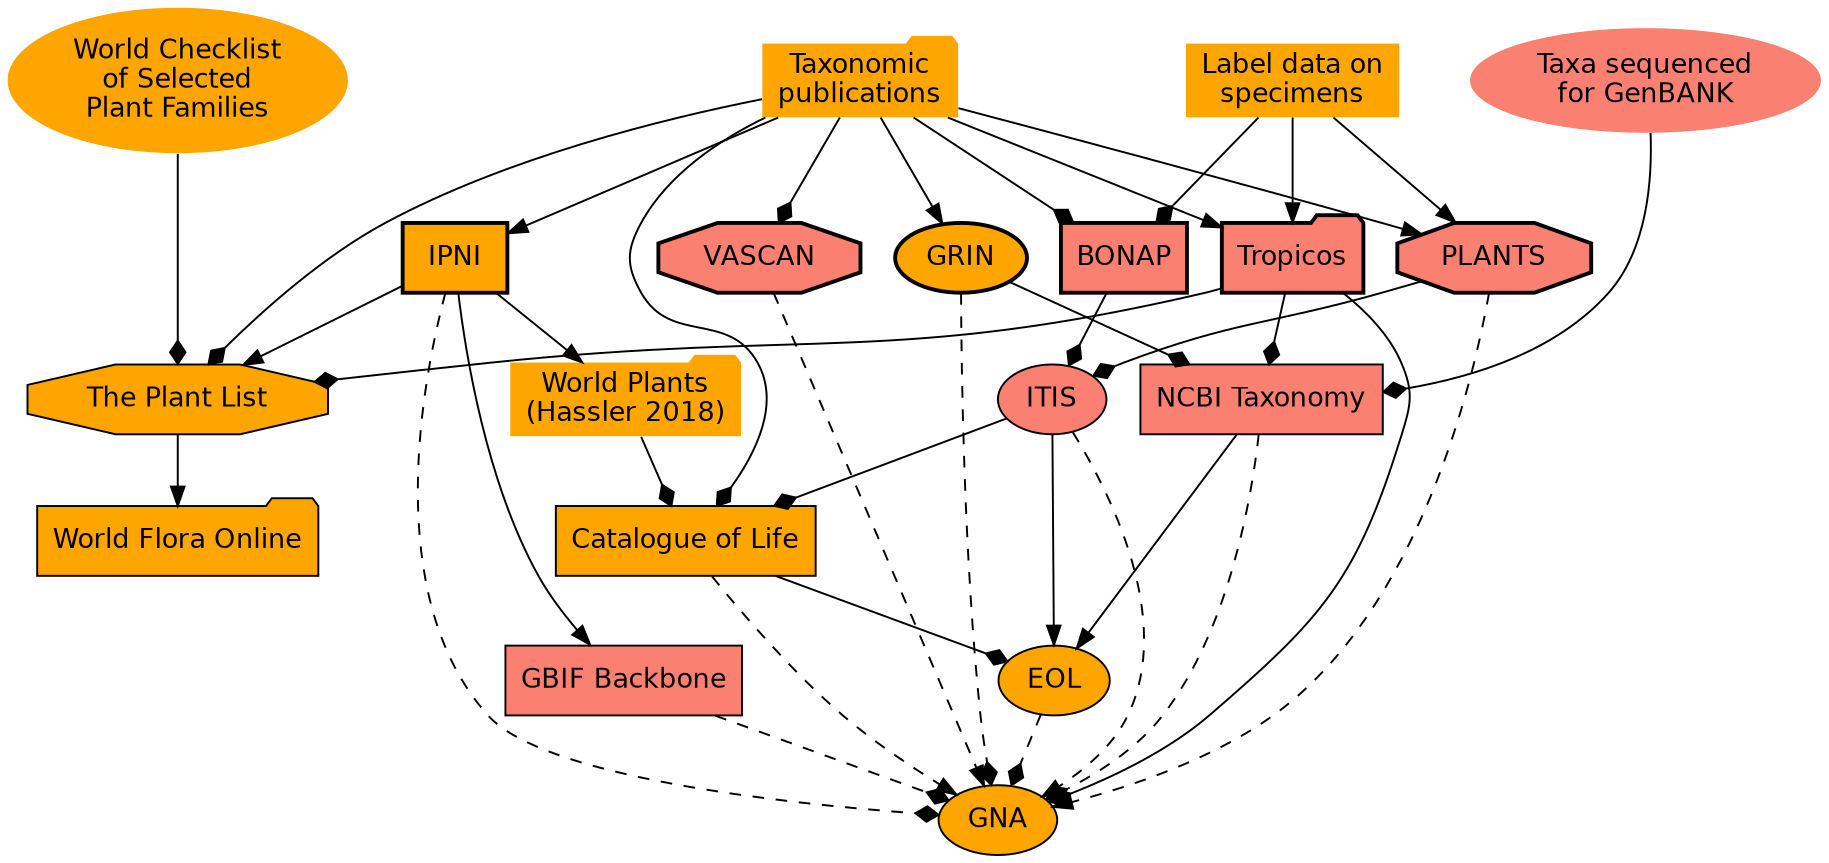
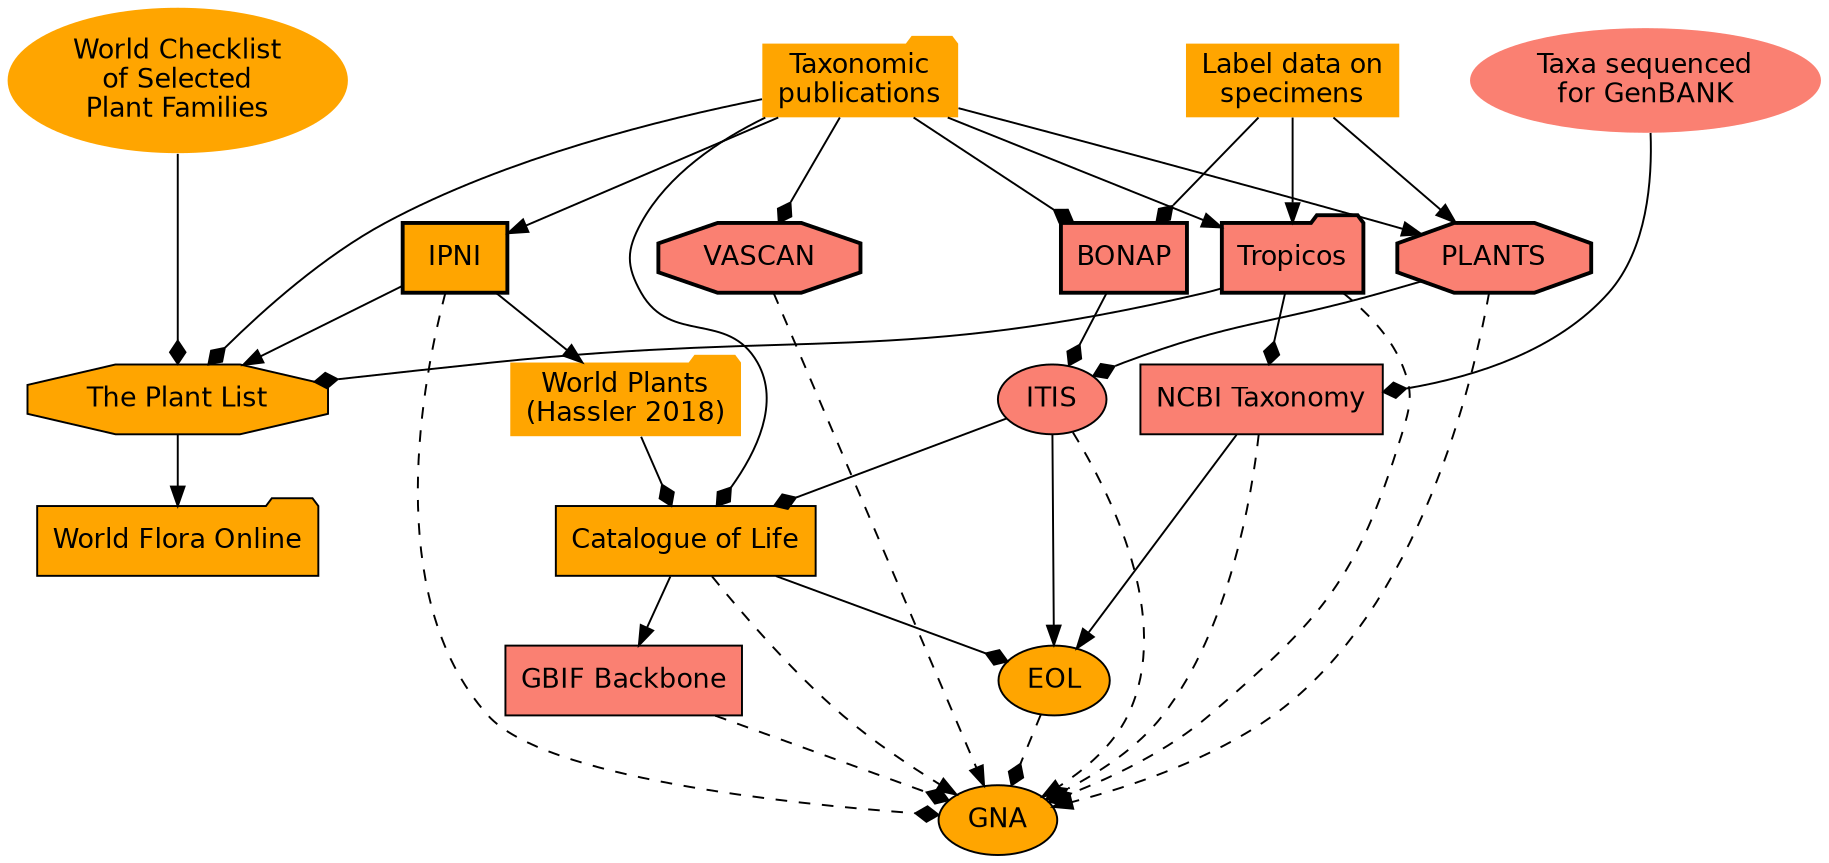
node "GRIN": removed
edge "IPNI" -> "GBIF Backbone": now "Catalogue of Life" -> "GBIF Backbone"
edge "Tropicos" -> "GNA": style solid -> dashed
